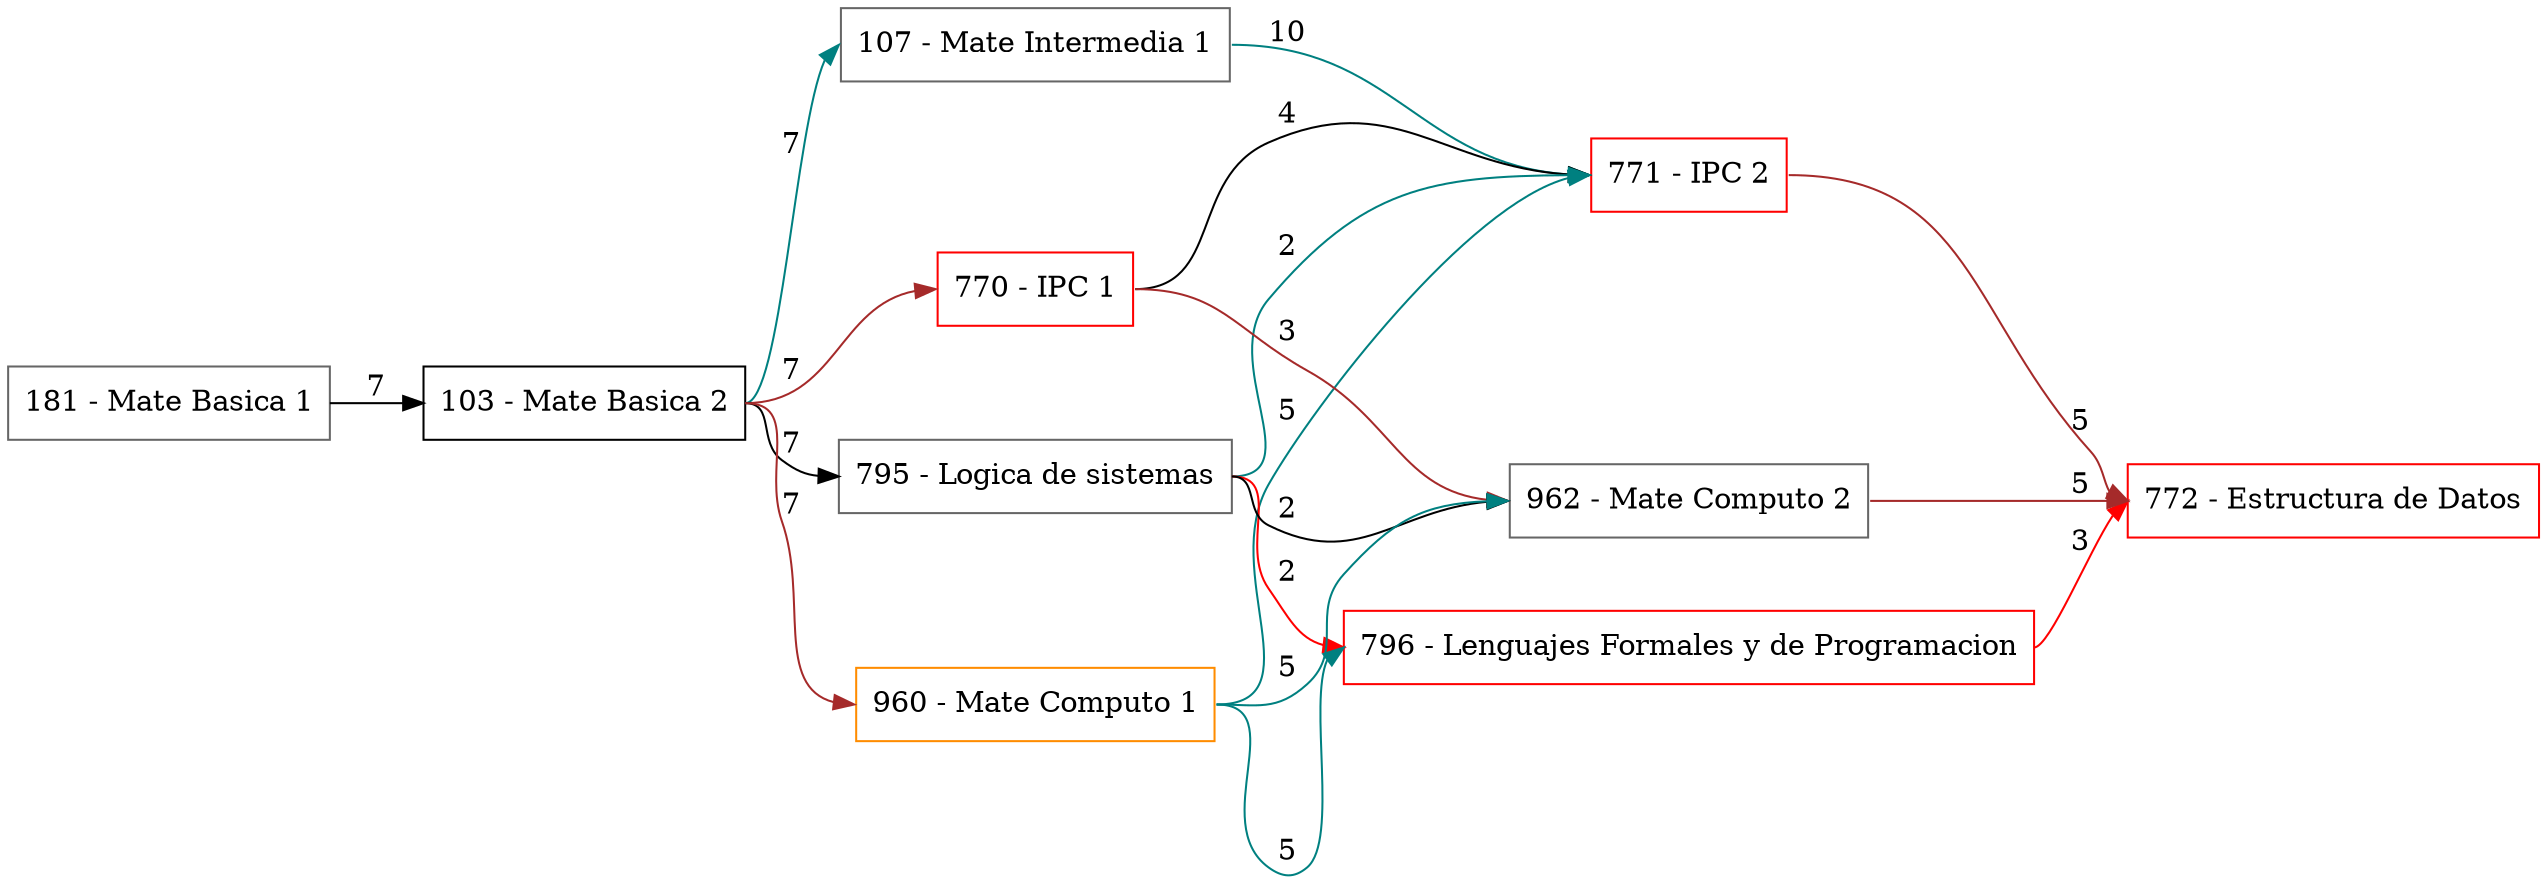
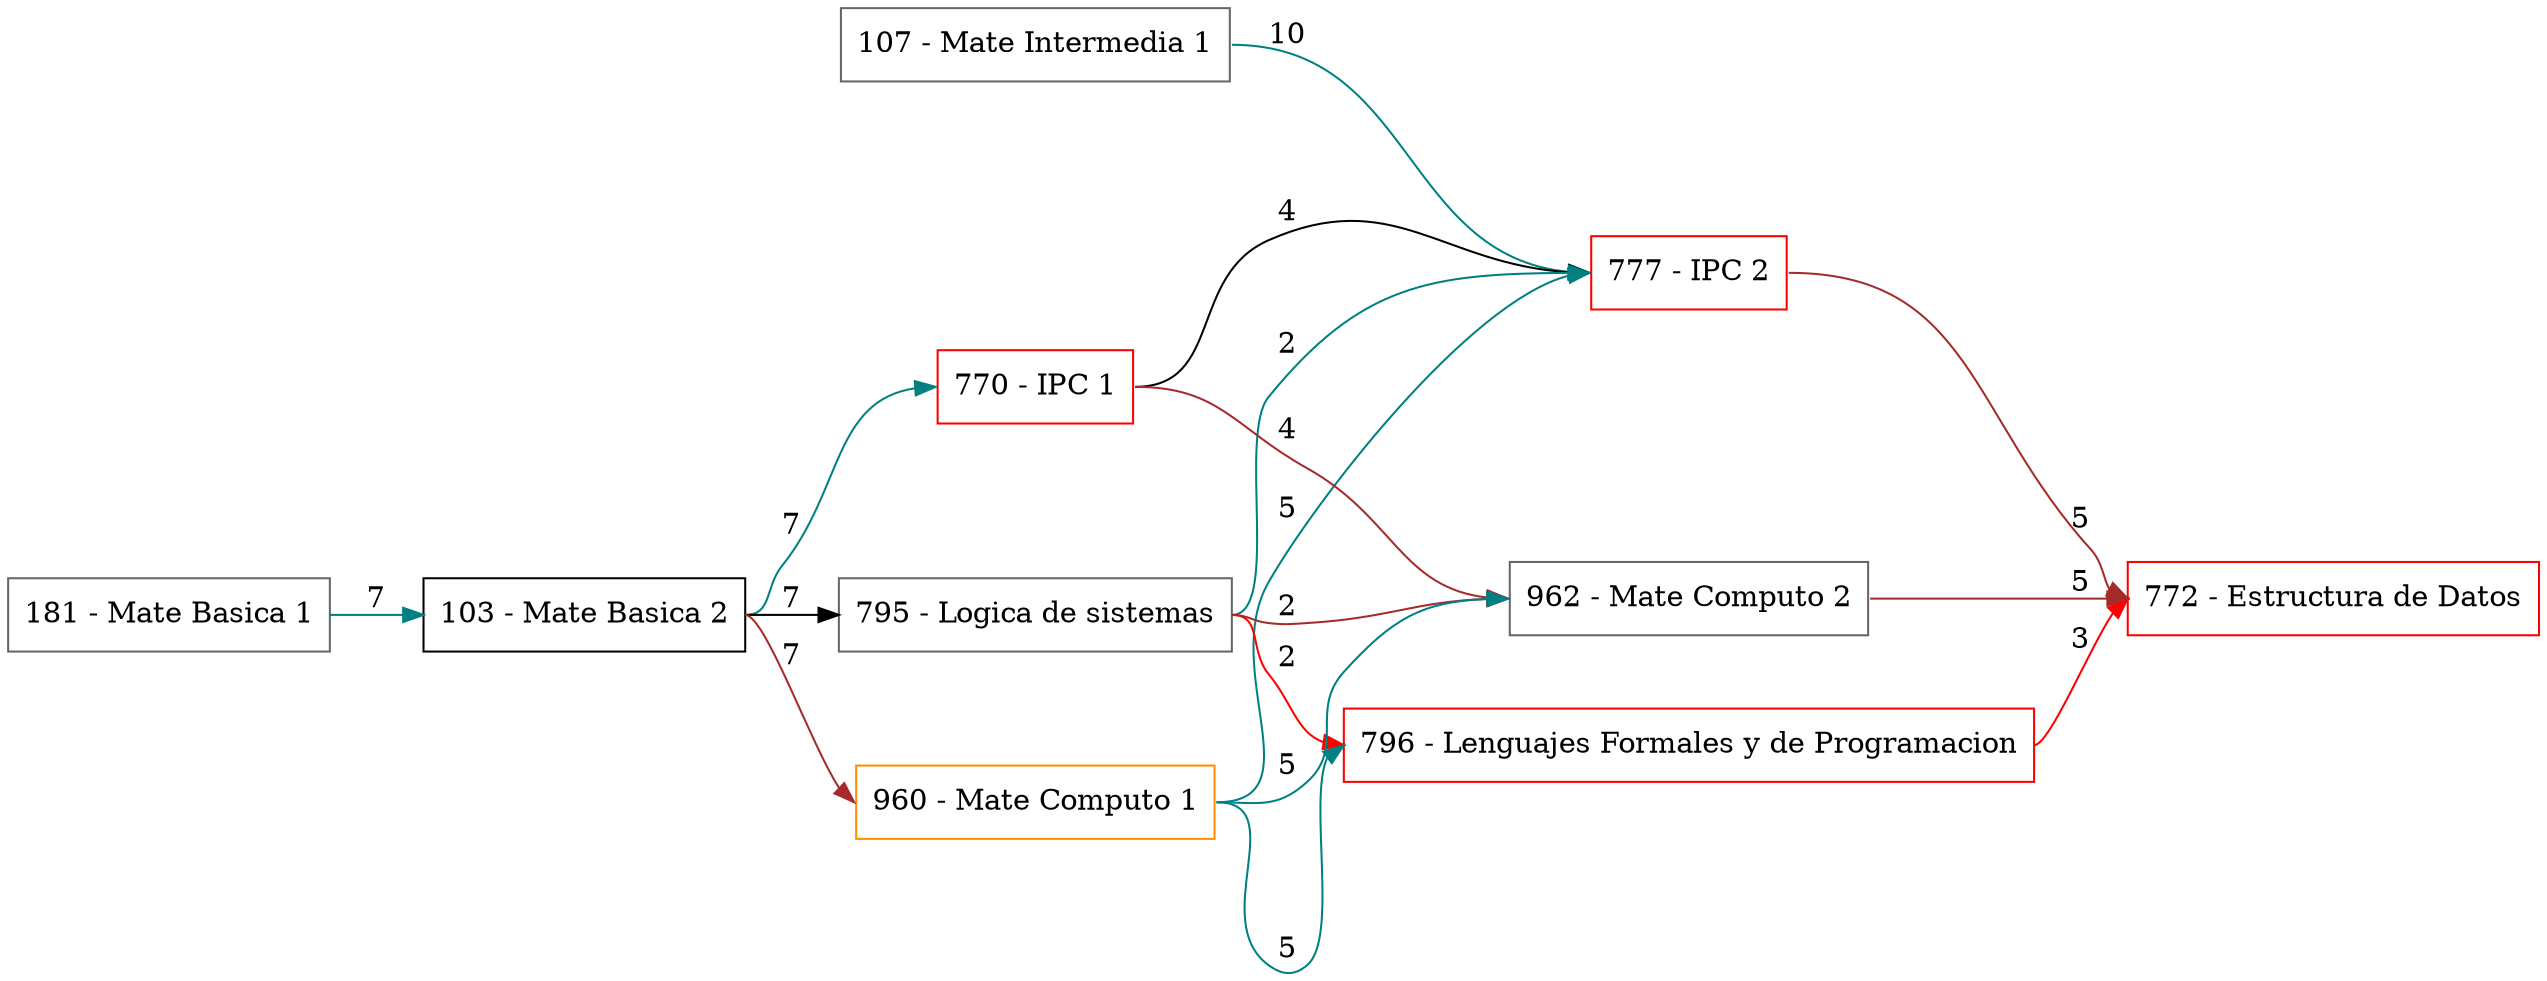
node "771 - IPC 2": label "771 - IPC 2" -> "777 - IPC 2"
edge "103 - Mate Basica 2" -> "107 - Mate Intermedia 1": removed, label "7"
edge "770 - IPC 1" -> "962 - Mate Computo 2": label "3" -> "4"
edge "103 - Mate Basica 2" -> "770 - IPC 1": color brown -> teal
edge "181 - Mate Basica 1" -> "103 - Mate Basica 2": color black -> teal
edge "795 - Logica de sistemas" -> "962 - Mate Computo 2": color black -> brown
